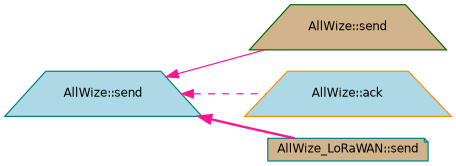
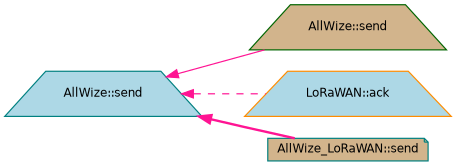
node "AllWize::ack": label "AllWize::ack" -> "LoRaWAN::ack"
